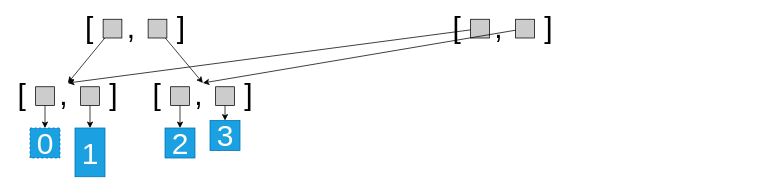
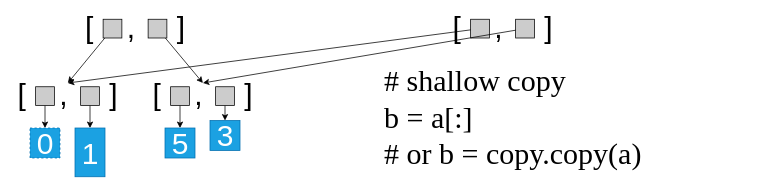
node "# shallow copy b = a[:] # or b = copy.copy(a)": added
node "2": label "2" -> "5"
